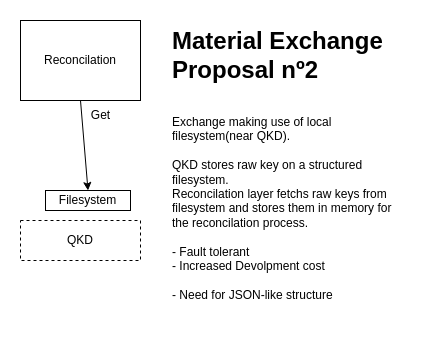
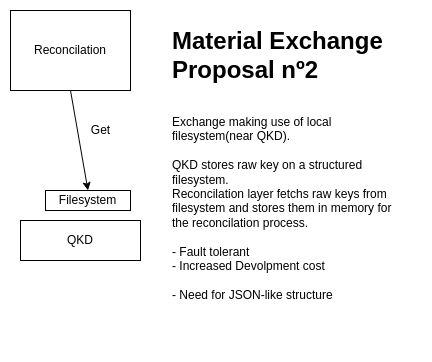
node "Reconcilation": moved (81, 61) -> (71, 51)
node "Get": moved (101, 116) -> (101, 131)
node "QKD": style dashed -> solid
